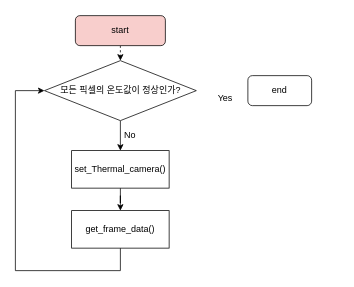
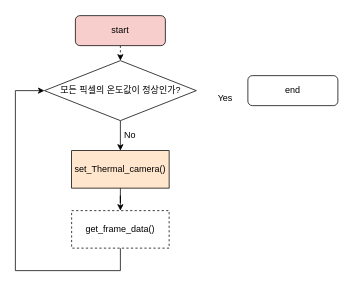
node "end": size 64x30 -> 90x30
node "set_Thermal_camera()": fillcolor #ffffff -> #ffe6cc
node "get_frame_data()": style solid -> dashed
